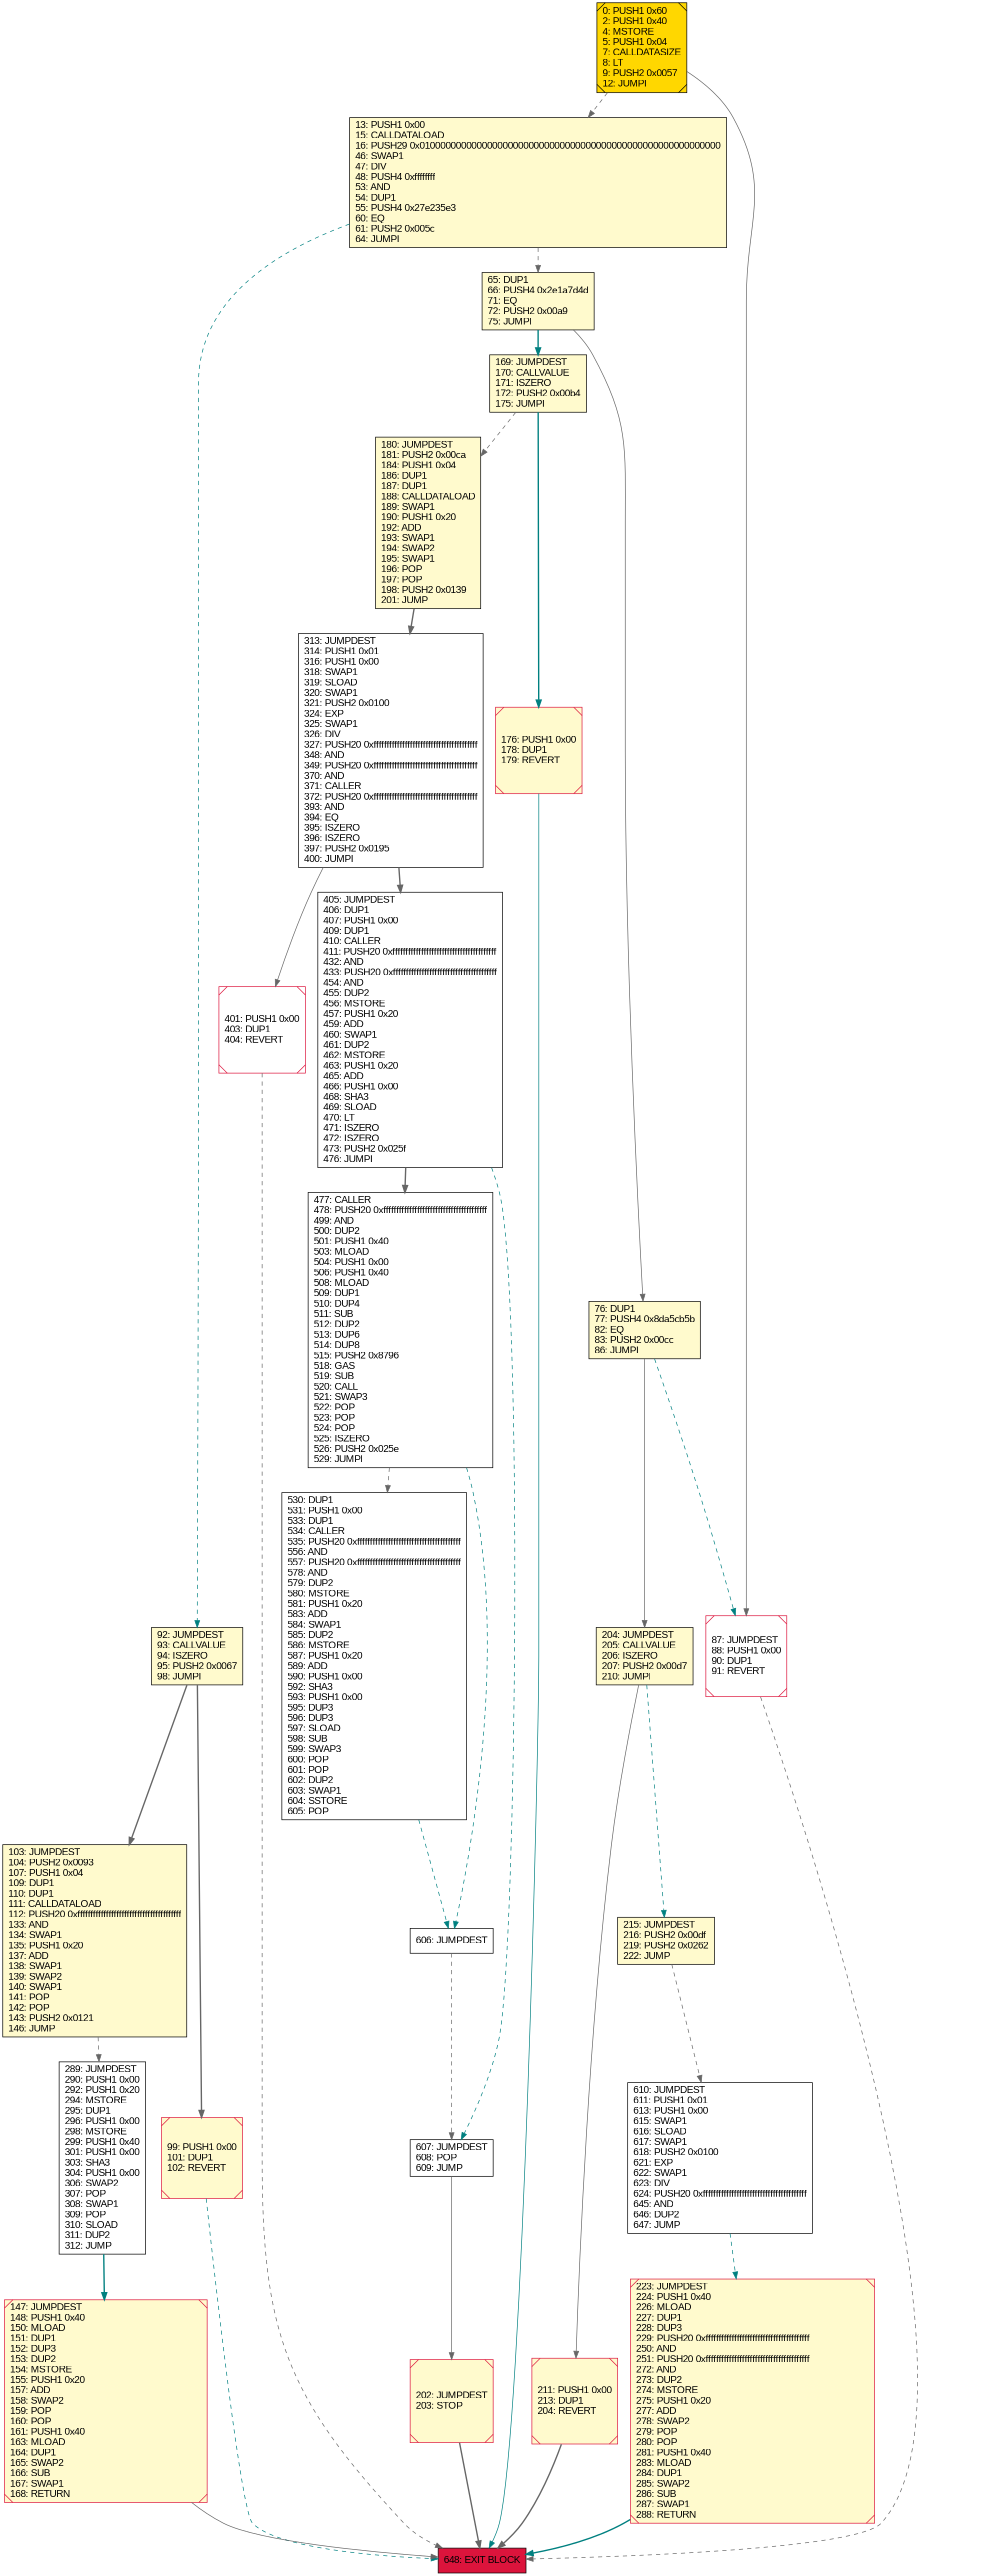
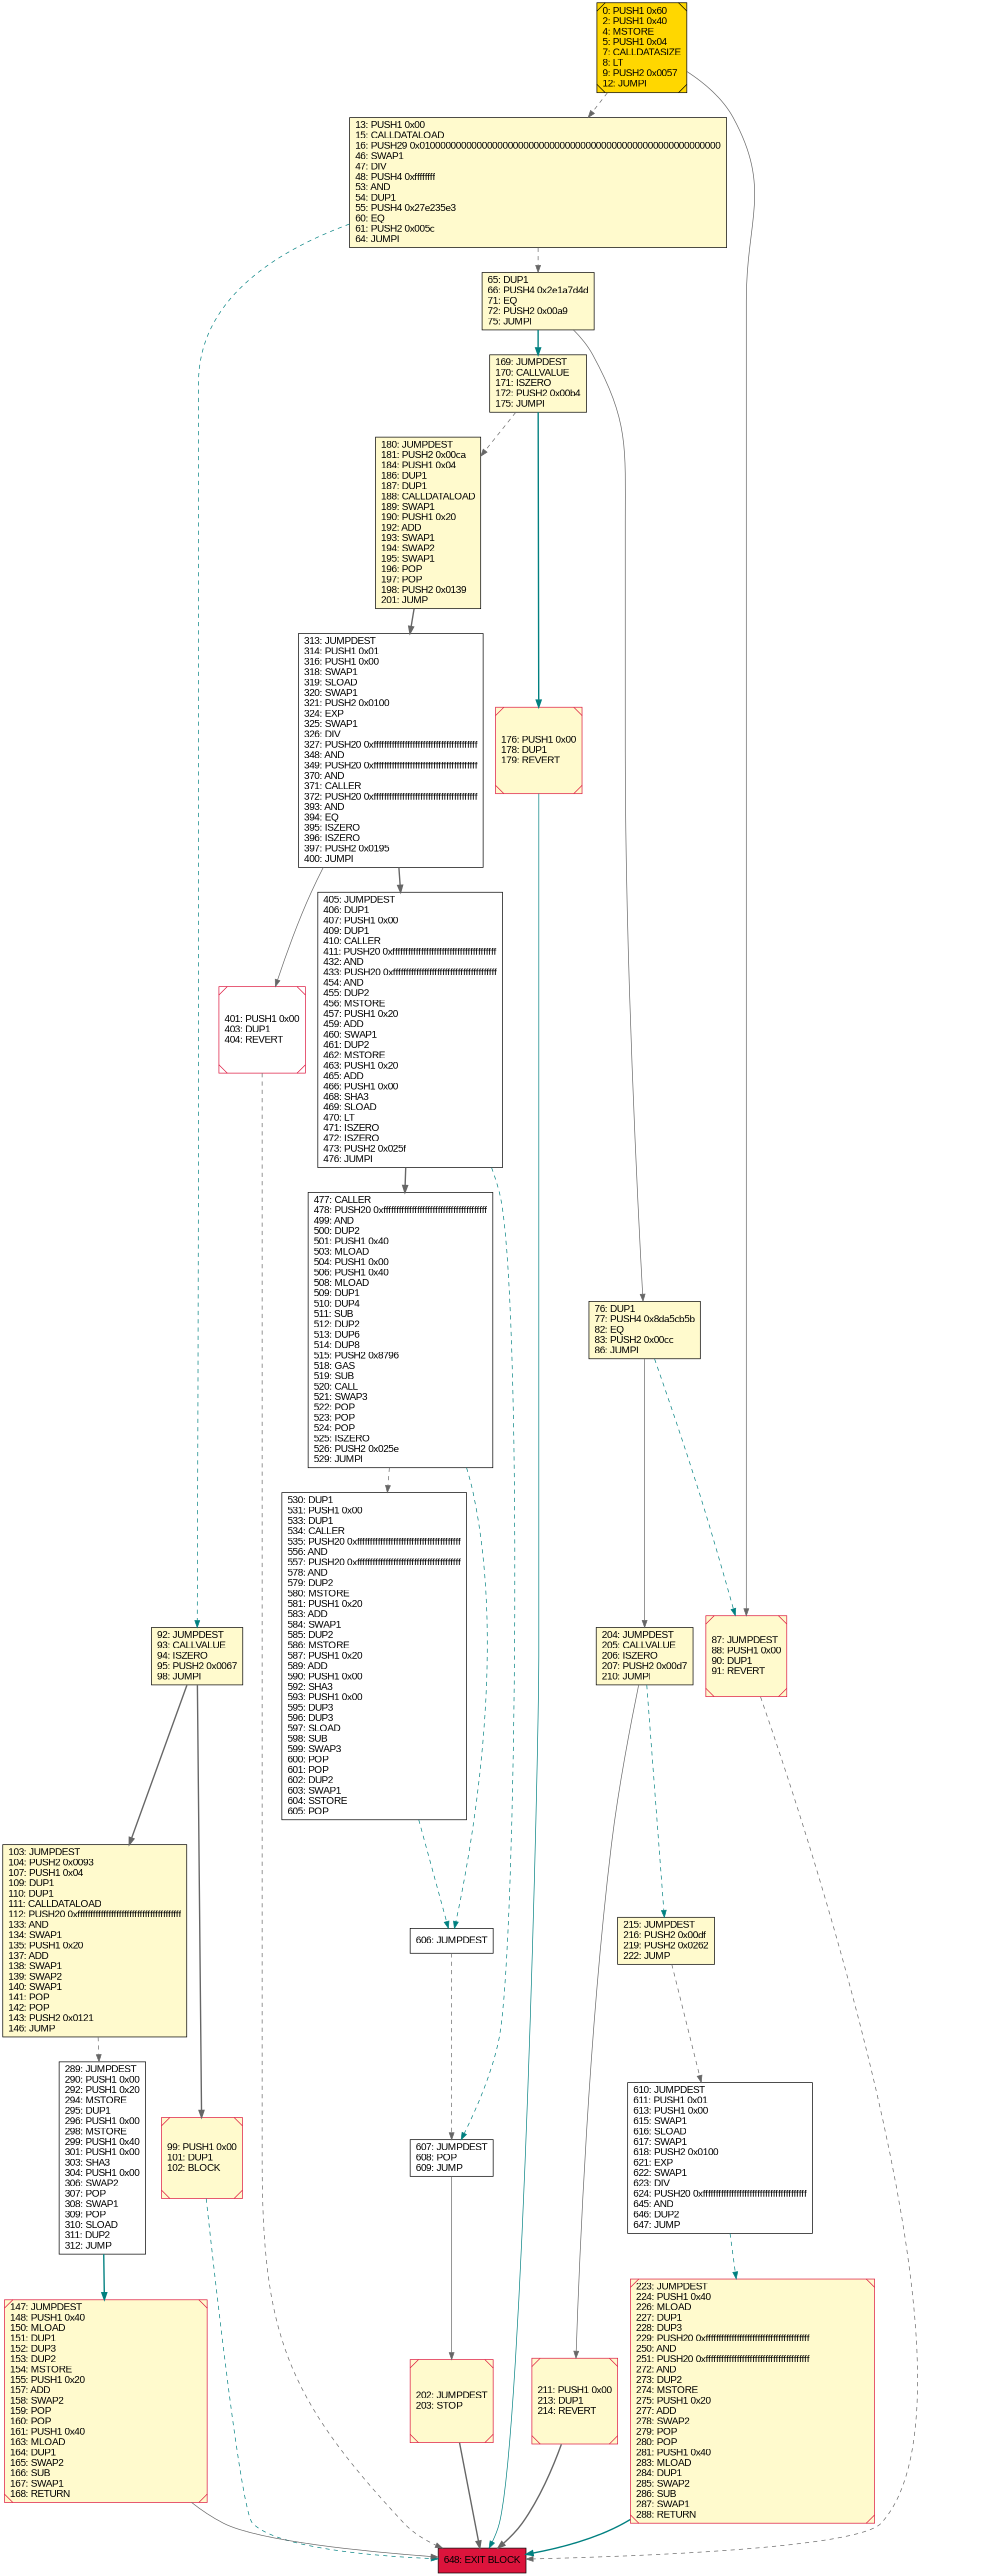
node "87: JUMPDEST 88: PUSH1 0x00 90: DUP1 91: REVERT": fillcolor white -> lemonchiffon
node "99: PUSH1 0x00 101: DUP1 102: REVERT": label "99: PUSH1 0x00 101: DUP1 102: REVERT" -> "99: PUSH1 0x00 101: DUP1 102: BLOCK"
node "211: PUSH1 0x00 213: DUP1 204: REVERT": label "211: PUSH1 0x00 213: DUP1 204: REVERT" -> "211: PUSH1 0x00 213: DUP1 214: REVERT"
